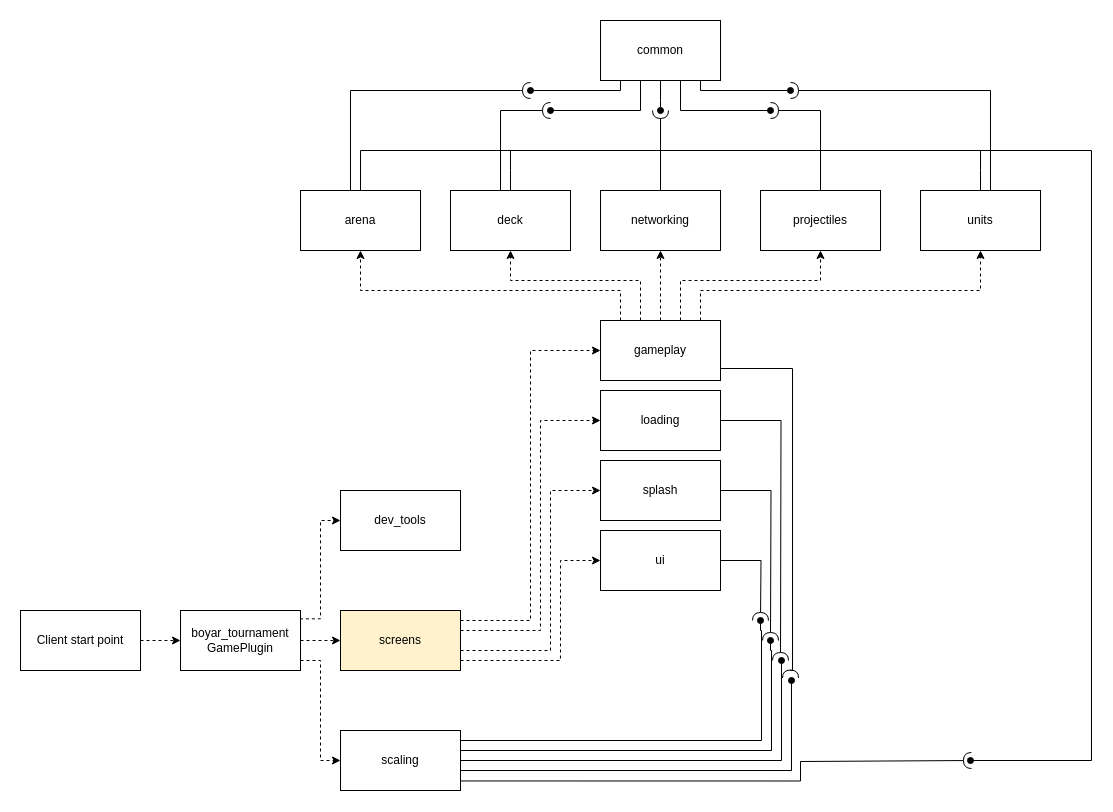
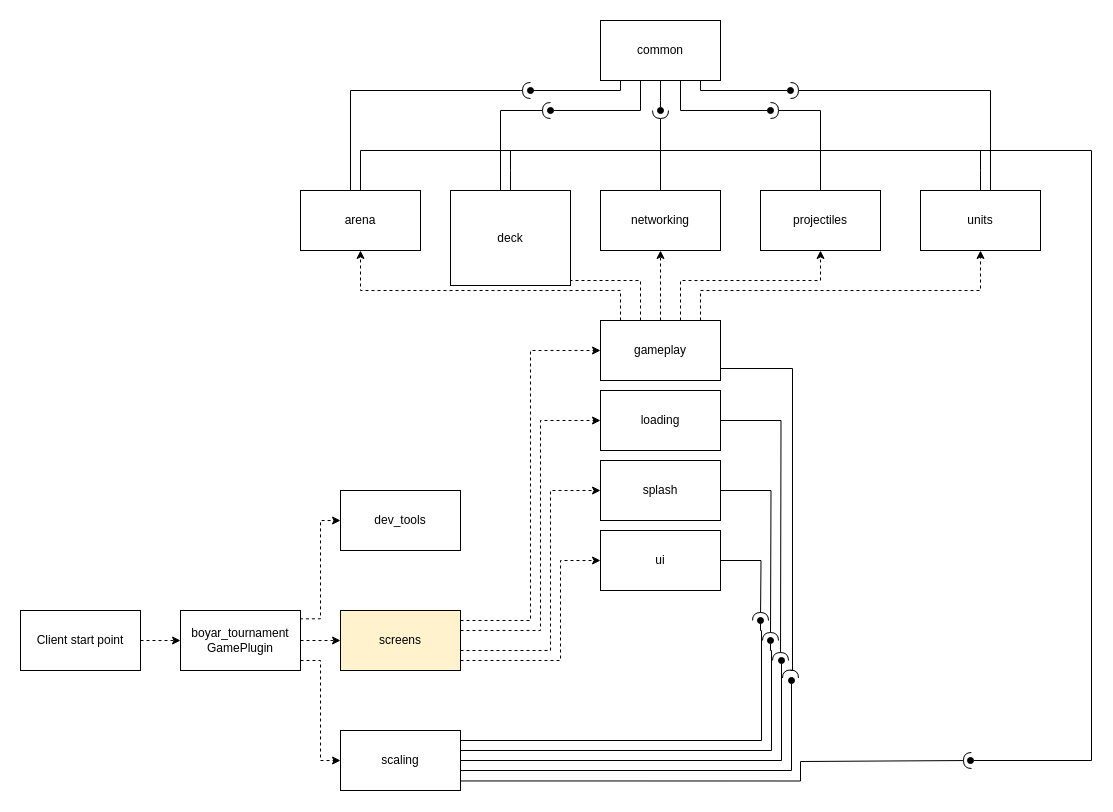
node "deck": size 120x60 -> 120x95
